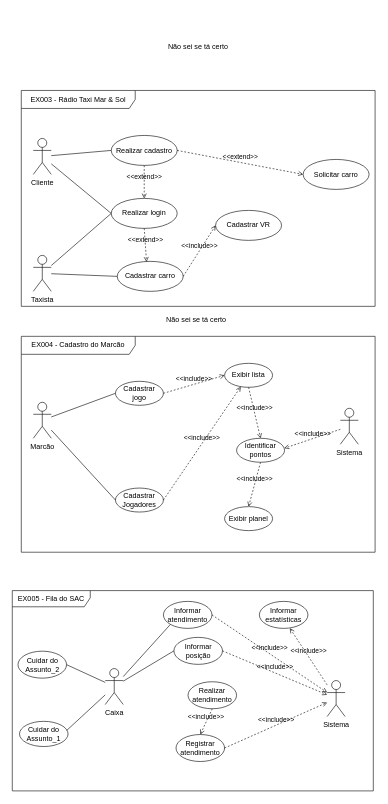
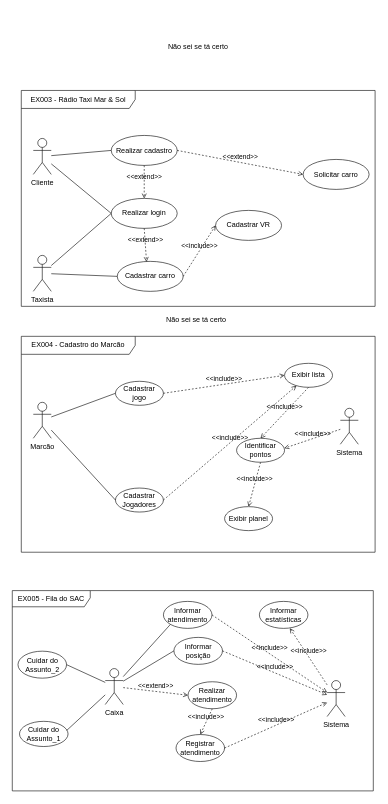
node "Exibir lista": moved (249, 375) -> (309, 375)
edge "Caixa" -> "Realizar atendimento": added, label "<<extend>>"
